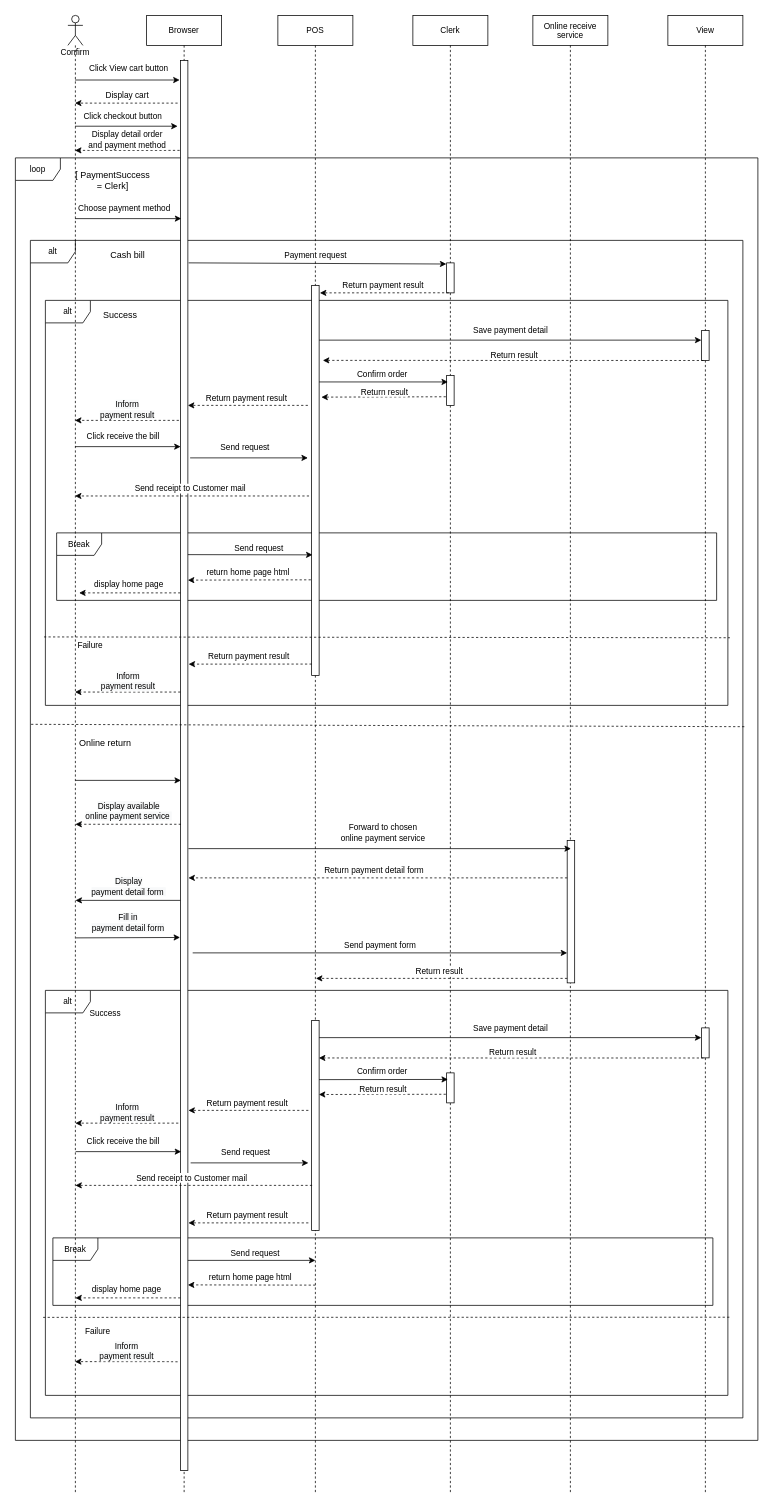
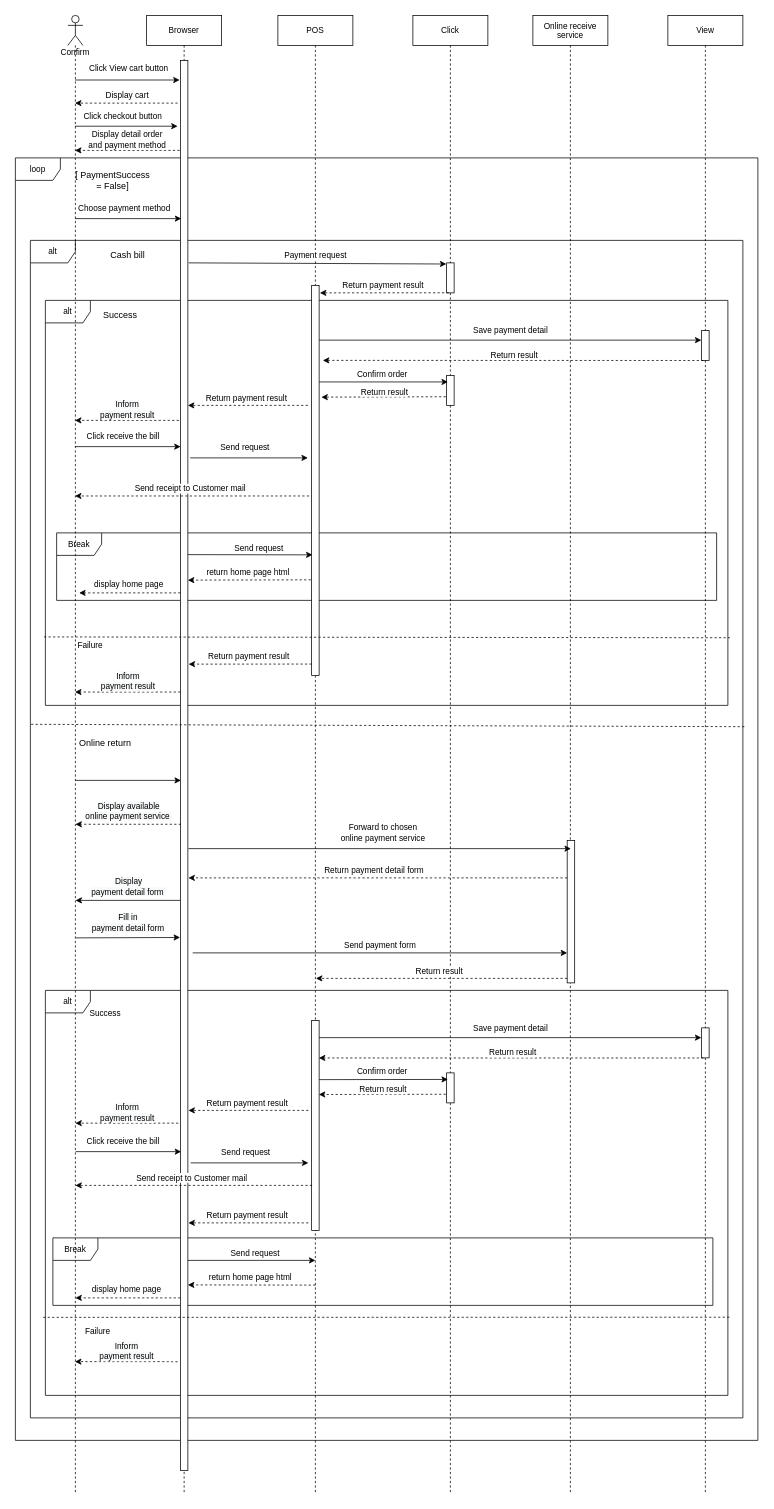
node "Clerk": label "Clerk" -> "Click"
node "[ PaymentSuccess = Clerk]": label "[ PaymentSuccess = Clerk]" -> "[ PaymentSuccess = False]"
